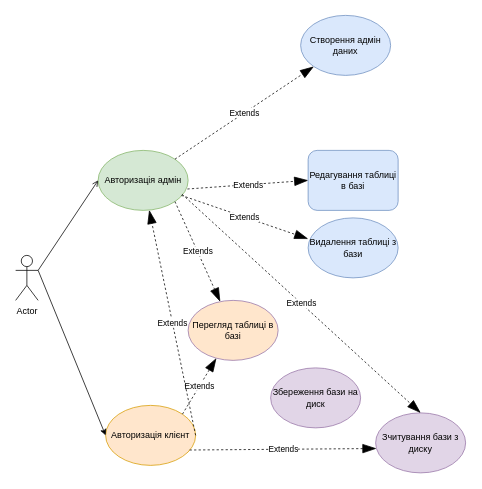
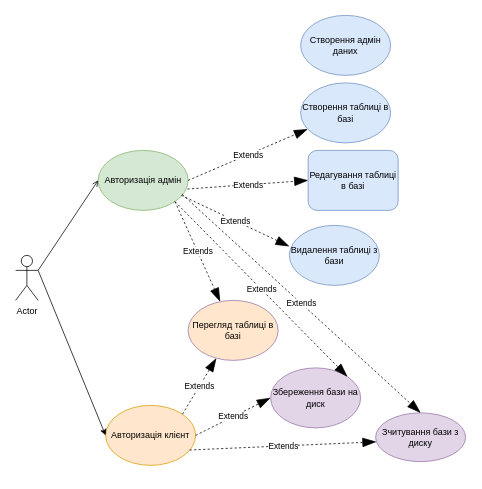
node "Створення таблиці в базі": added
edge "Авторизація адмін" -> "Створення адмін даних": removed, label "Extends"
edge "Авторизація адмін" -> "Створення таблиці в базі": added, label "Extends"
edge "Авторизація адмін" -> "Збереження бази на диск": added, label "Extends"
node "Видалення таблиці з бази": moved (353, 248) -> (334, 255)
edge "Авторизація клієнт" -> "Авторизація адмін": now "Авторизація клієнт" -> "Збереження бази на диск"
node "Зчитування бази з диску": size 90x60 -> 90x49
